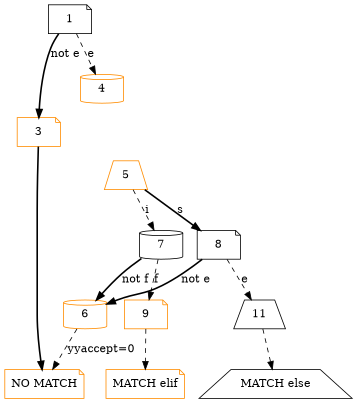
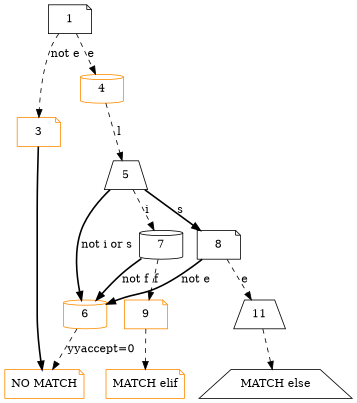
edge "1" -> "3": style bold -> dashed
edge "4" -> "5": added, label "l"
node "5": color darkorange -> black
edge "5" -> "6": added, label "not i or s"
